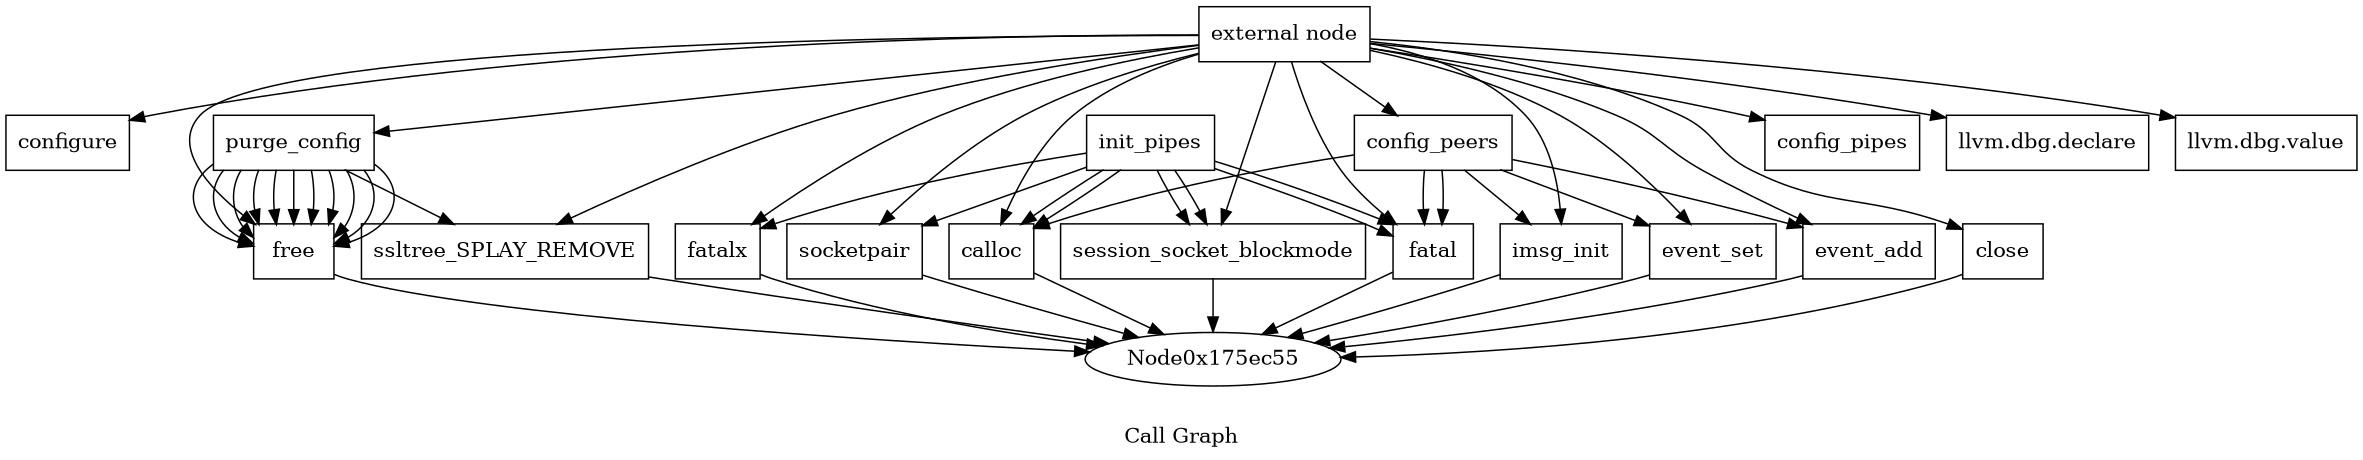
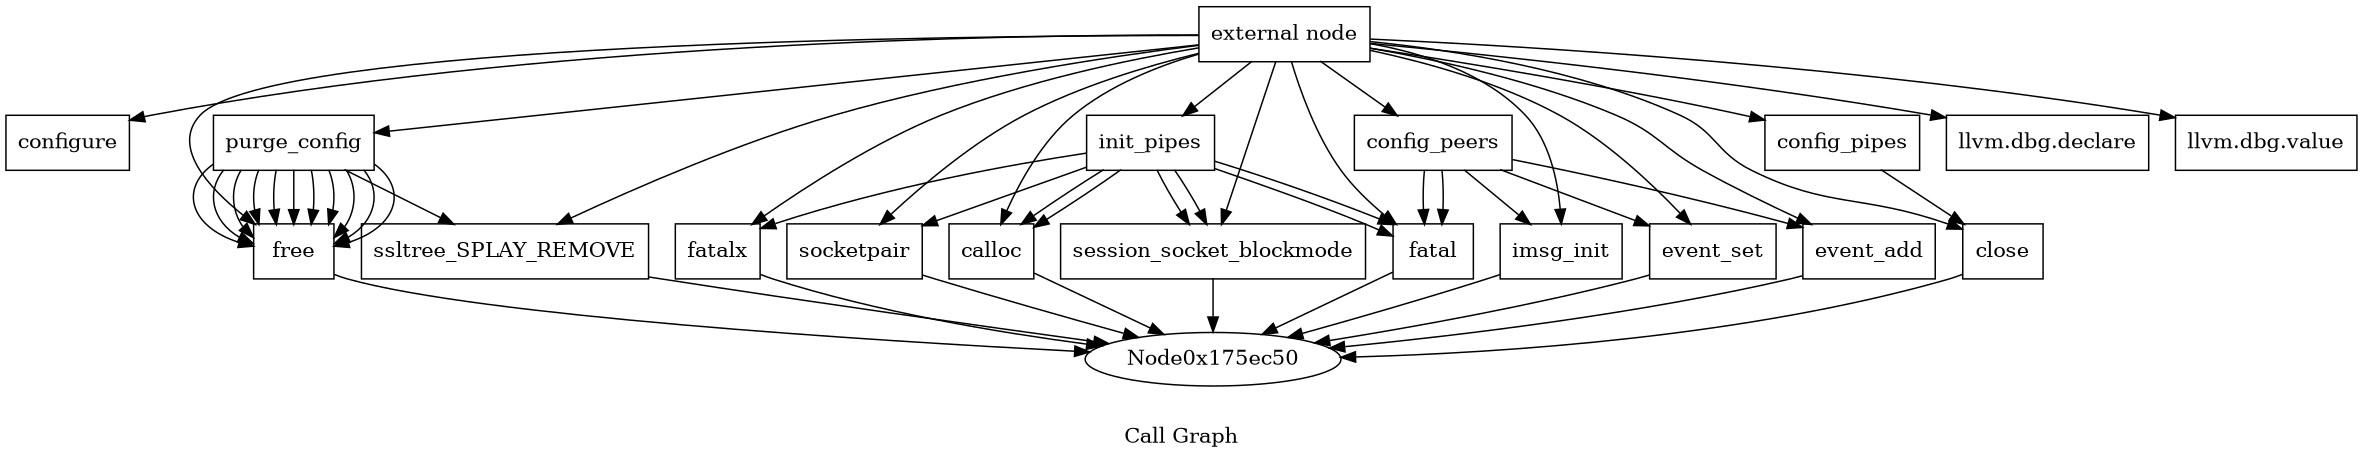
edge "external node" -> "init_pipes": added
edge "config_peers" -> "calloc": removed
edge "config_pipes" -> "close": added
node "Node0x175ec55": label "Node0x175ec55" -> "Node0x175ec50"
